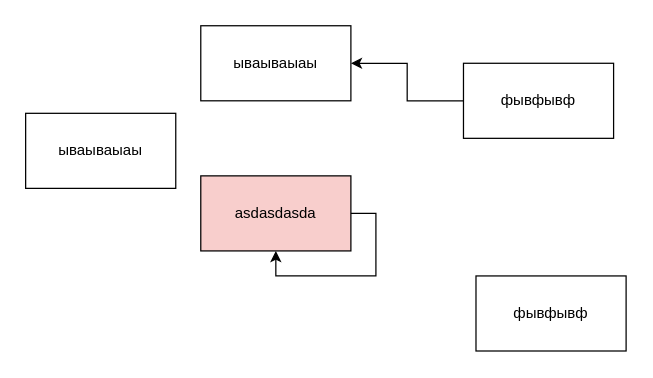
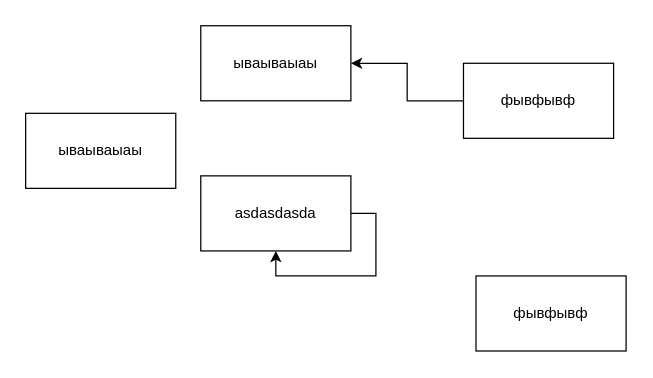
node "asdasdasda": fillcolor #f8cecc -> #ffffff
